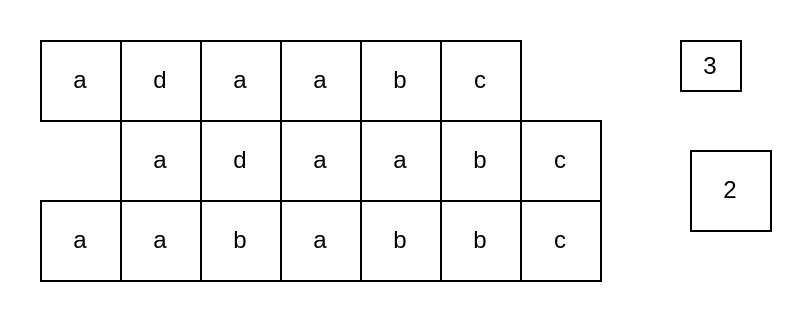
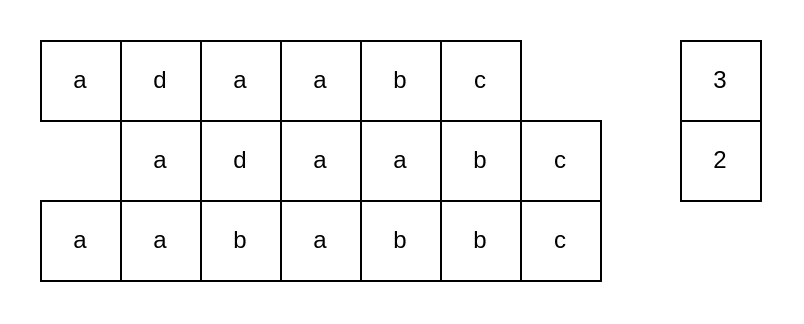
node "3": size 60x50 -> 80x80
node "2": moved (731, 191) -> (721, 161)
